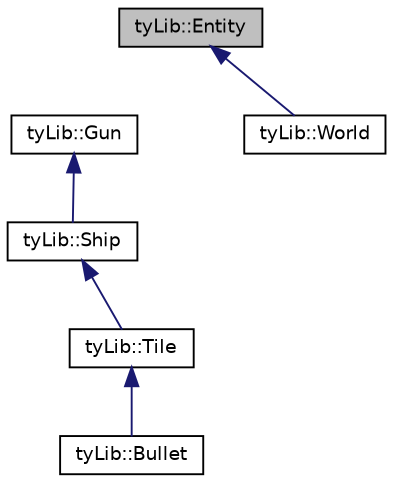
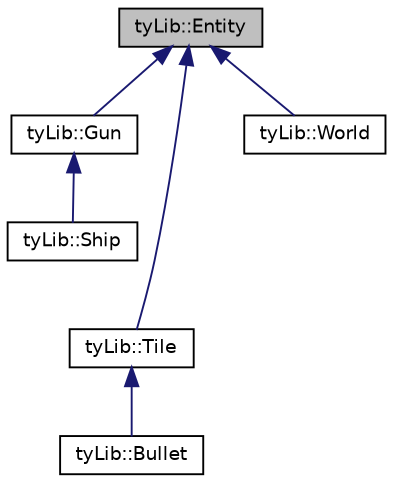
edge "tyLib::Gun" -> "tyLib::Entity": added
edge "tyLib::Tile" -> "tyLib::Ship": now "tyLib::Tile" -> "tyLib::Entity"
